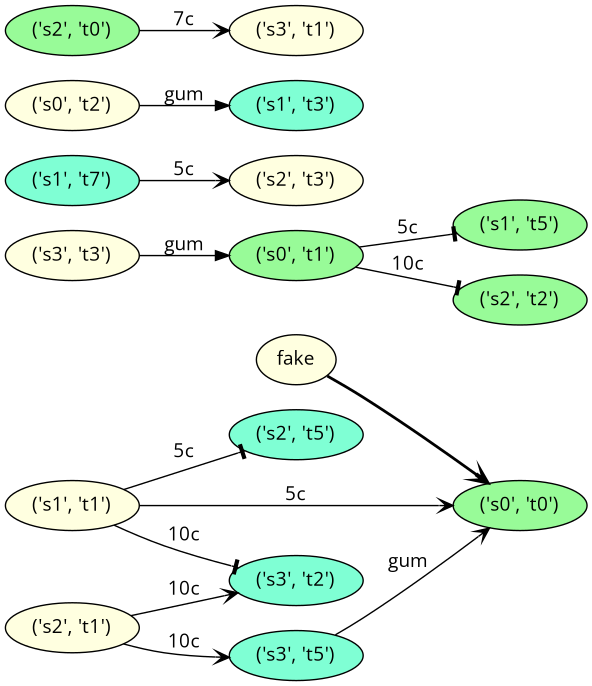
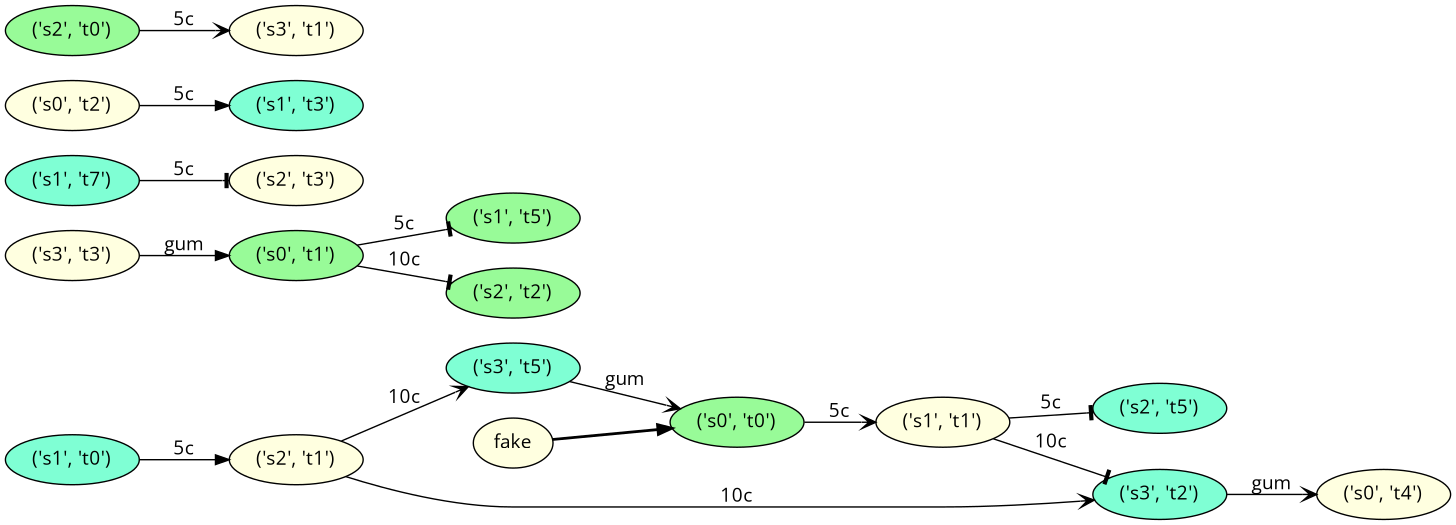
edge "('s2', 't0')" -> "('s3', 't1')": label "7c" -> "5c"
edge "('s0', 't2')" -> "('s1', 't3')": label "gum" -> "5c"
edge "('s1', 't7')" -> "('s2', 't3')": arrowhead vee -> tee
edge "fake" -> "('s0', 't0')": arrowhead vee -> normal
node "('s1', 't0')": added
node "('s0', 't4')": added
edge "('s1', 't1')" -> "('s0', 't0')": reversed
